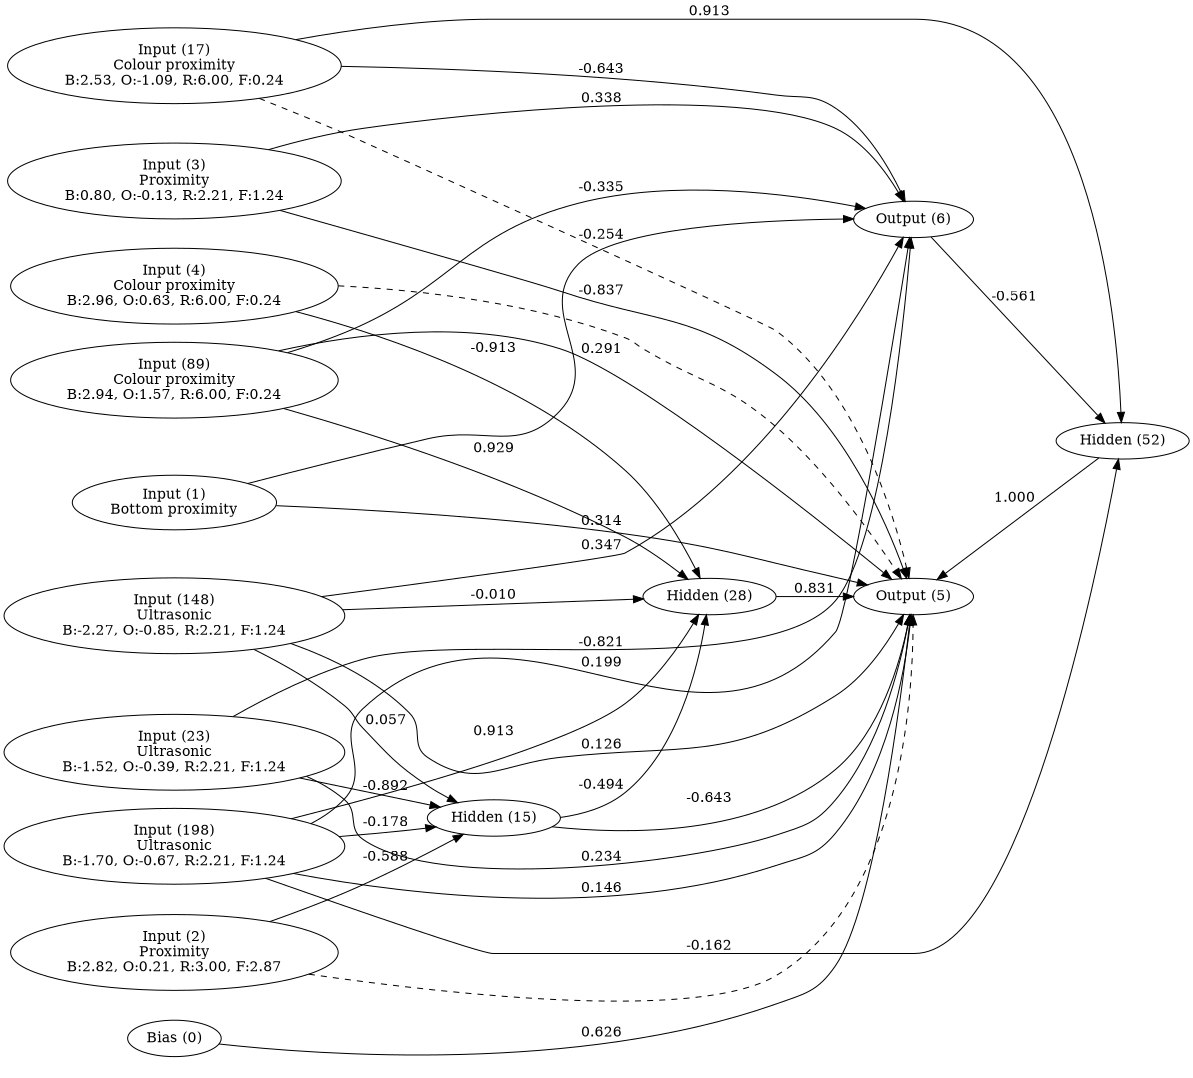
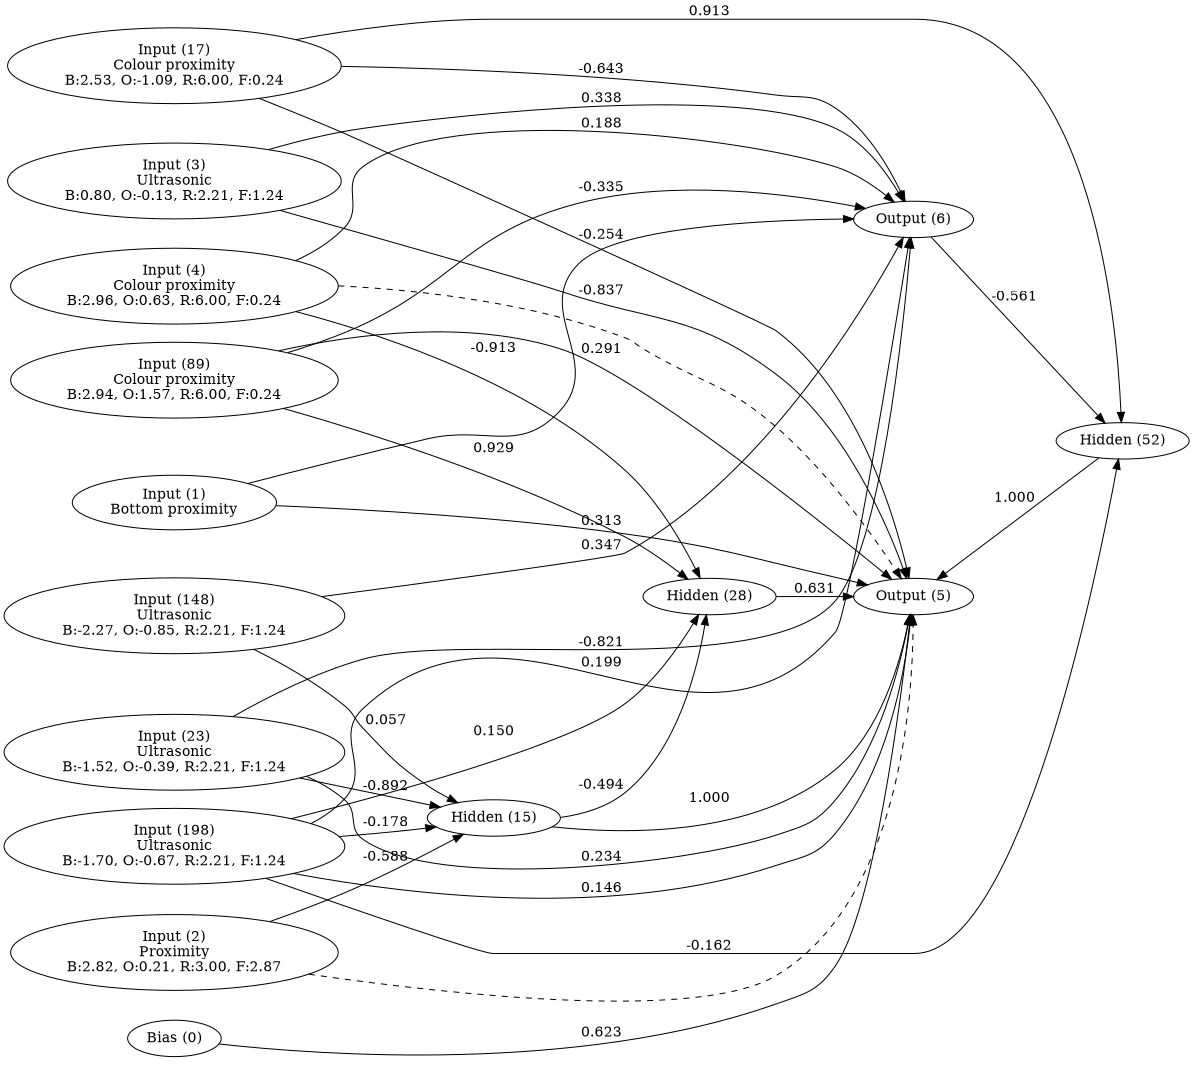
edge "Input (4) Colour proximity B:2.96, O:0.63, R:6.00, F:0.24" -> "Output (6)": added, label "0.188"
node "Input (3) Proximity B:0.80, O:-0.13, R:2.21, F:1.24": label "Input (3) Proximity B:0.80, O:-0.13, R:2.21, F:1.24" -> "Input (3) Ultrasonic B:0.80, O:-0.13, R:2.21, F:1.24"
edge "Input (17) Colour proximity B:2.53, O:-1.09, R:6.00, F:0.24" -> "Output (5)": style dashed -> solid
edge "Input (1) Bottom proximity" -> "Output (5)": label "0.314" -> "0.313"
edge "Hidden (28)" -> "Output (5)": label "0.831" -> "0.631"
edge "Input (148) Ultrasonic B:-2.27, O:-0.85, R:2.21, F:1.24" -> "Hidden (28)": removed, label "-0.010"
edge "Input (198) Ultrasonic B:-1.70, O:-0.67, R:2.21, F:1.24" -> "Hidden (28)": label "0.913" -> "0.150"
edge "Input (148) Ultrasonic B:-2.27, O:-0.85, R:2.21, F:1.24" -> "Output (5)": removed, label "0.126"
edge "Hidden (15)" -> "Output (5)": label "-0.643" -> "1.000"
edge "Bias (0)" -> "Output (5)": label "0.626" -> "0.623"
